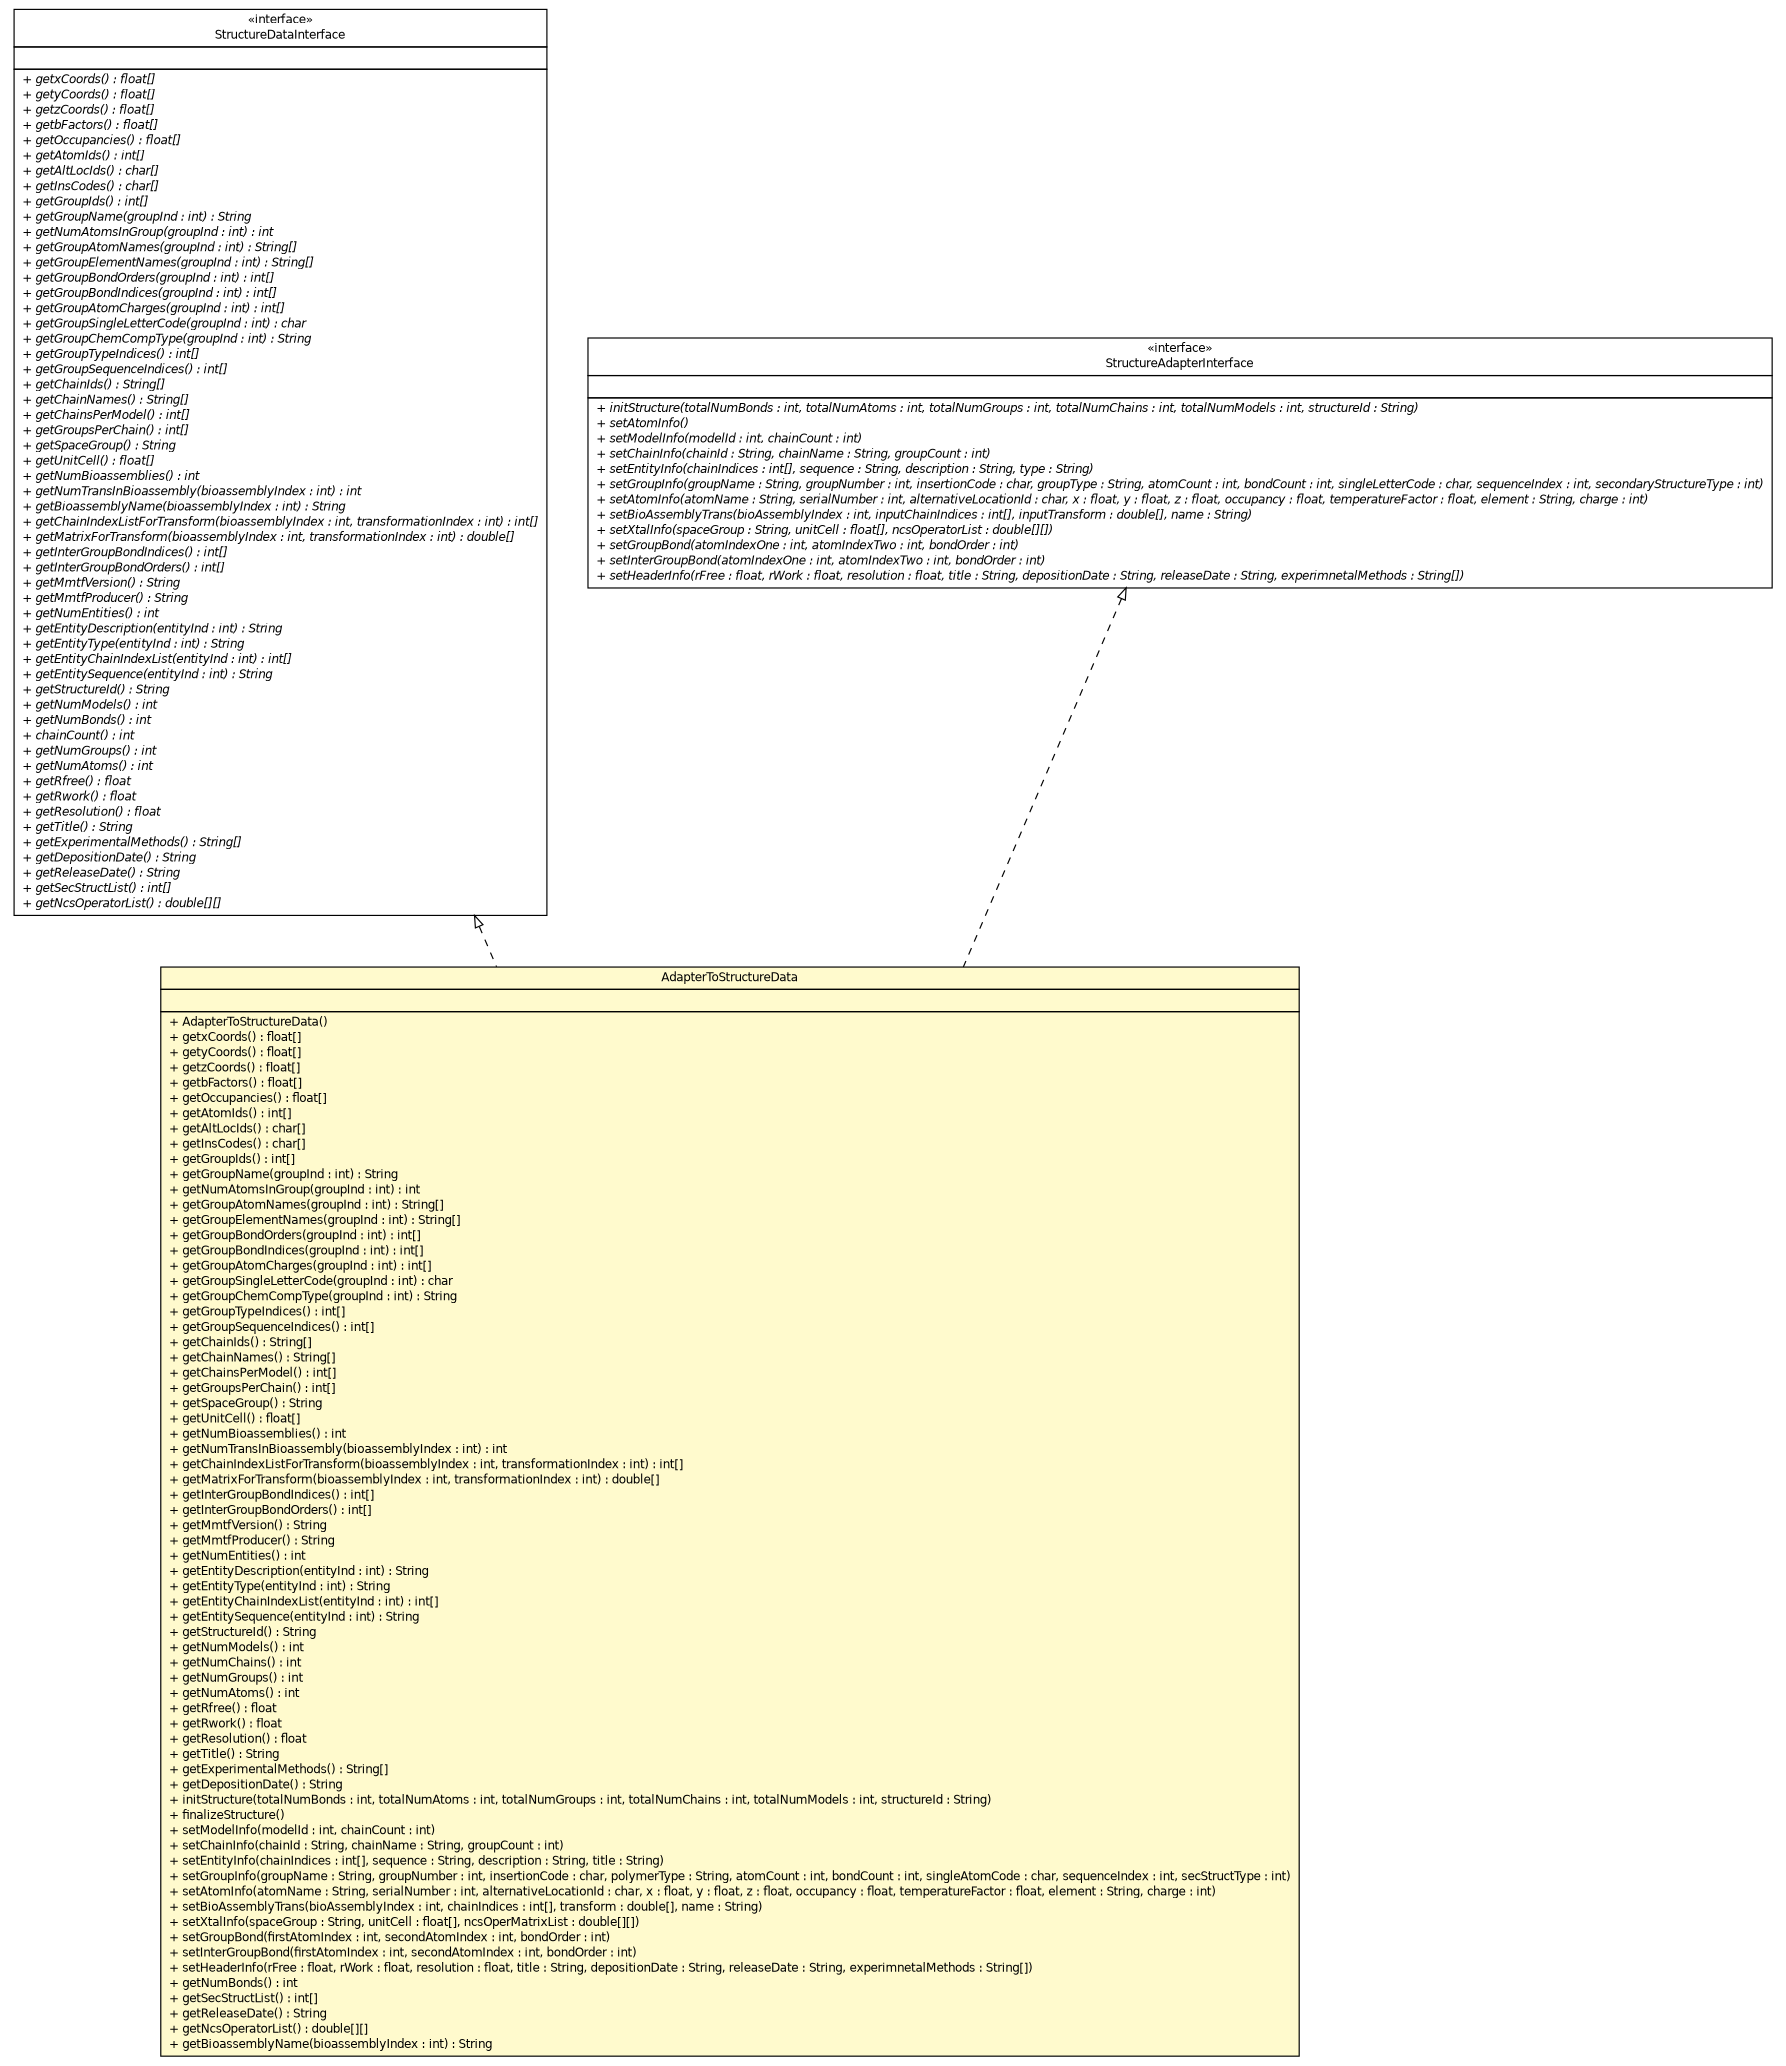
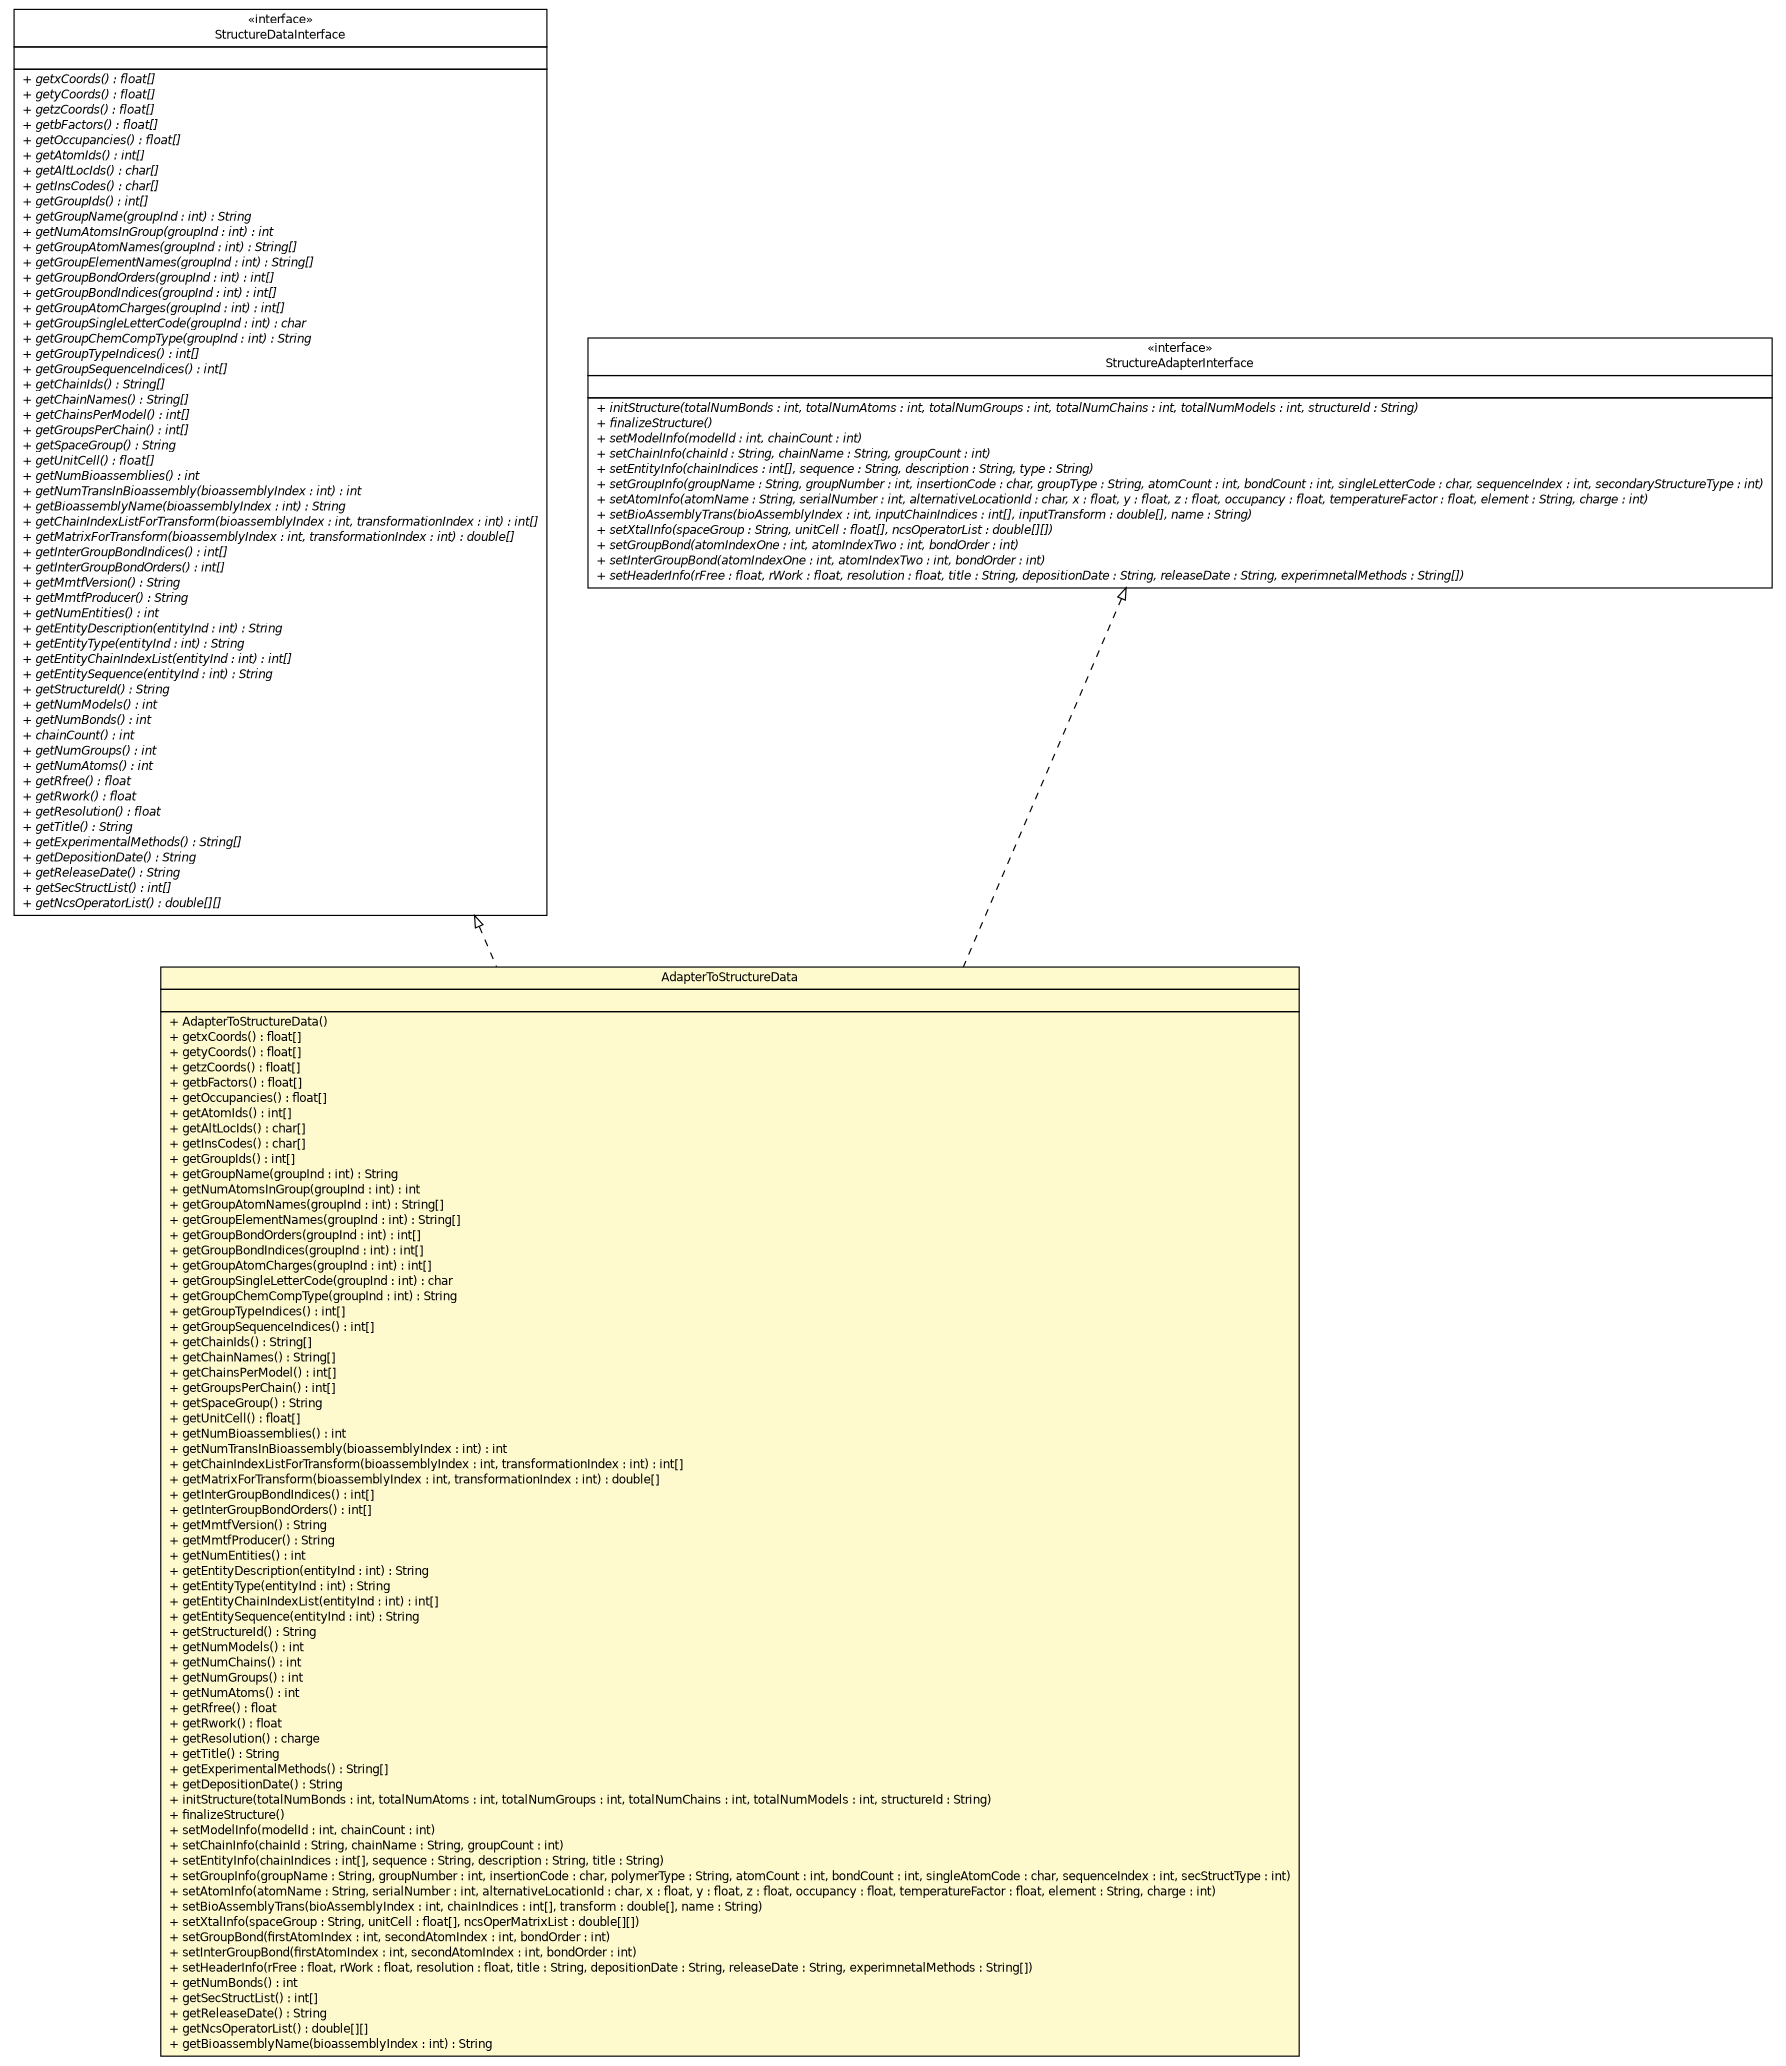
node "StructureAdapterInterface": text "+ setAtomInfo()" -> "+ finalizeStructure()"
node "AdapterToStructureData": text "+ getResolution() : float" -> "+ getResolution() : charge"
